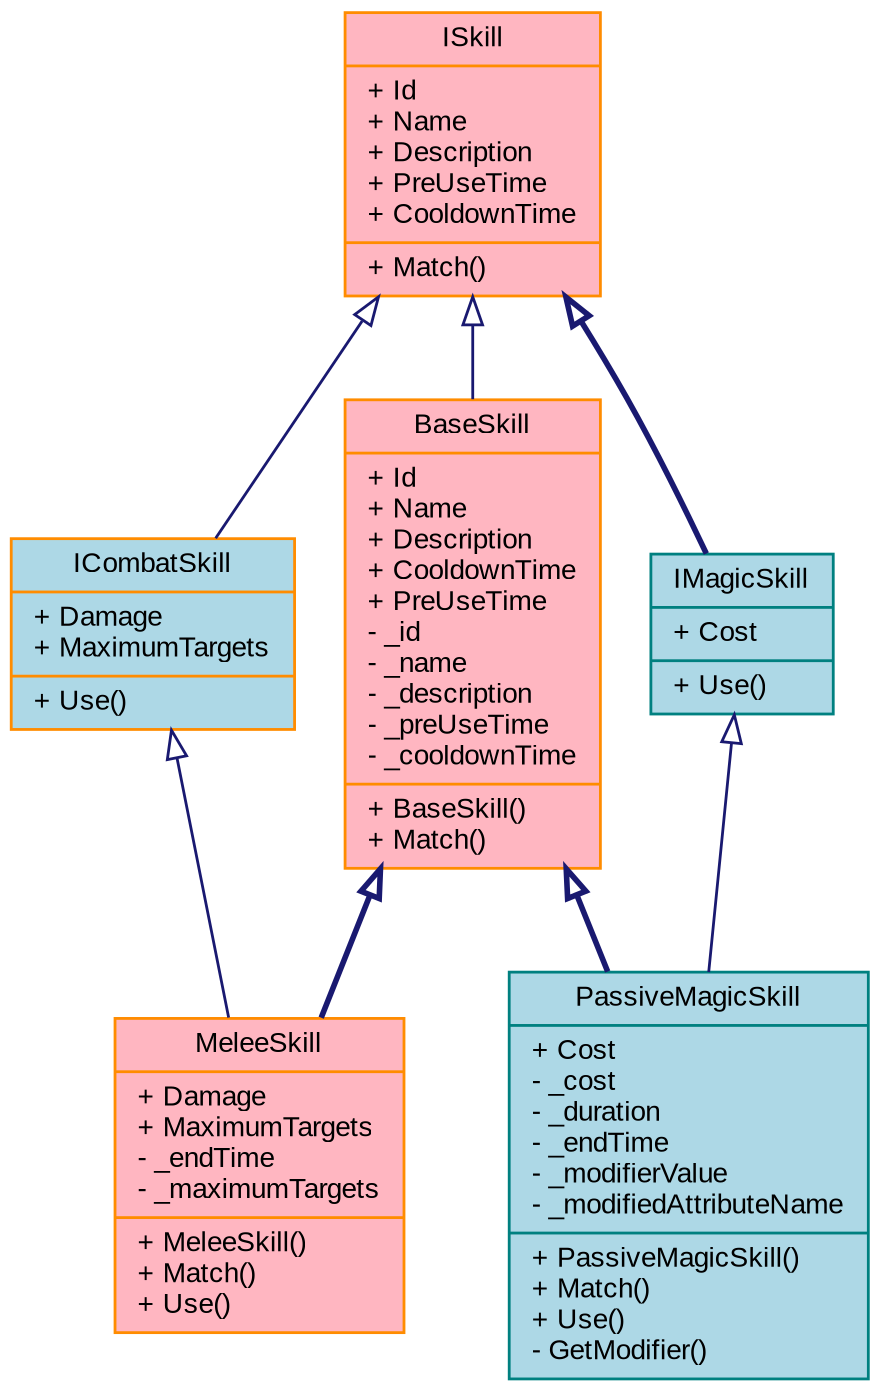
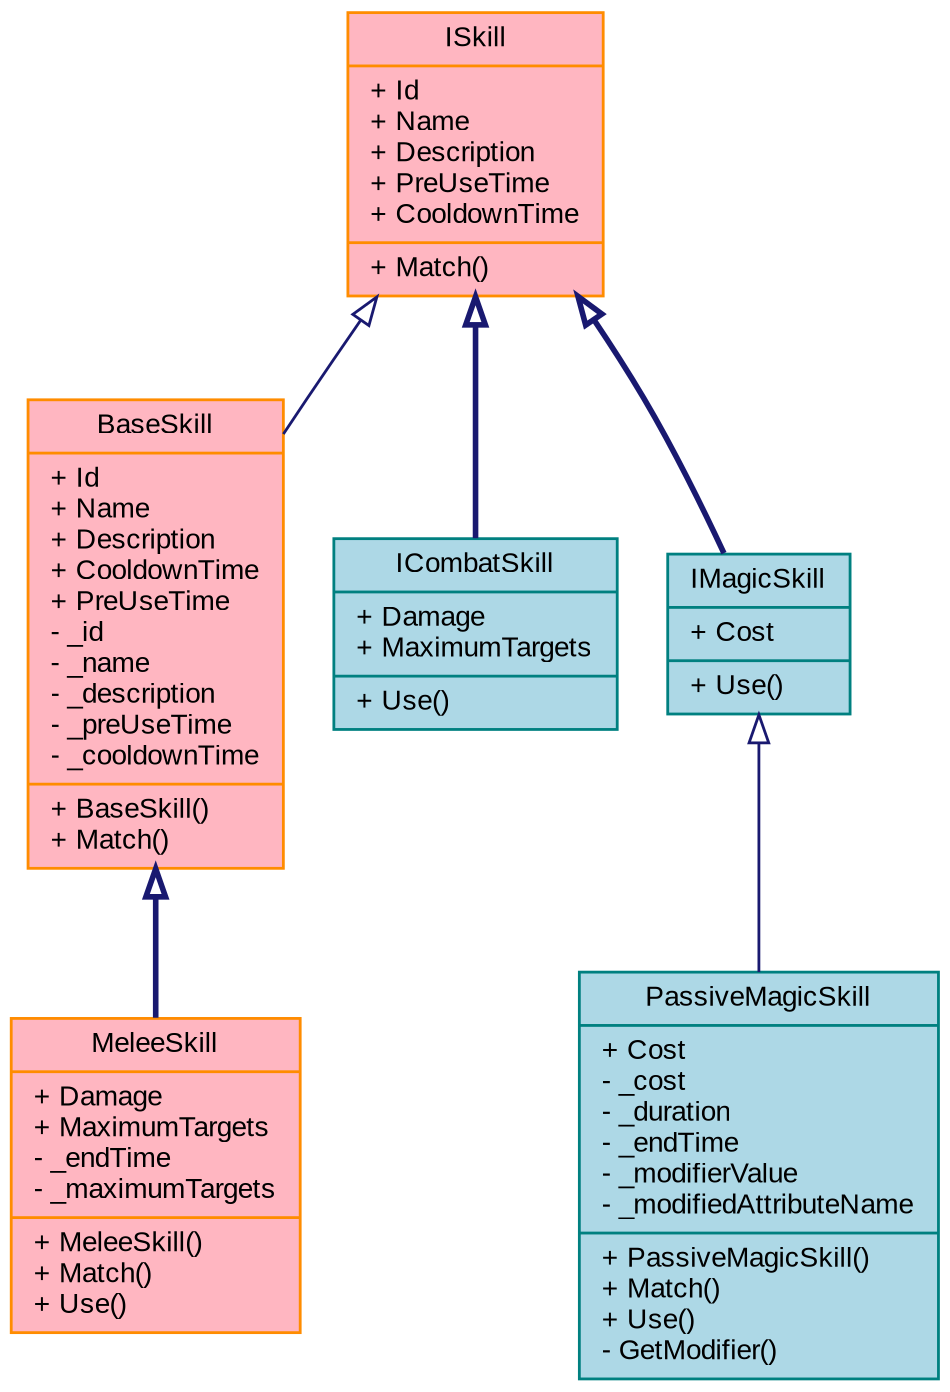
edge "ICombatSkill" -> "ISkill": style solid -> bold
node "ICombatSkill": color darkorange -> teal
edge "MeleeSkill" -> "ICombatSkill": removed
edge "PassiveMagicSkill" -> "BaseSkill": removed
